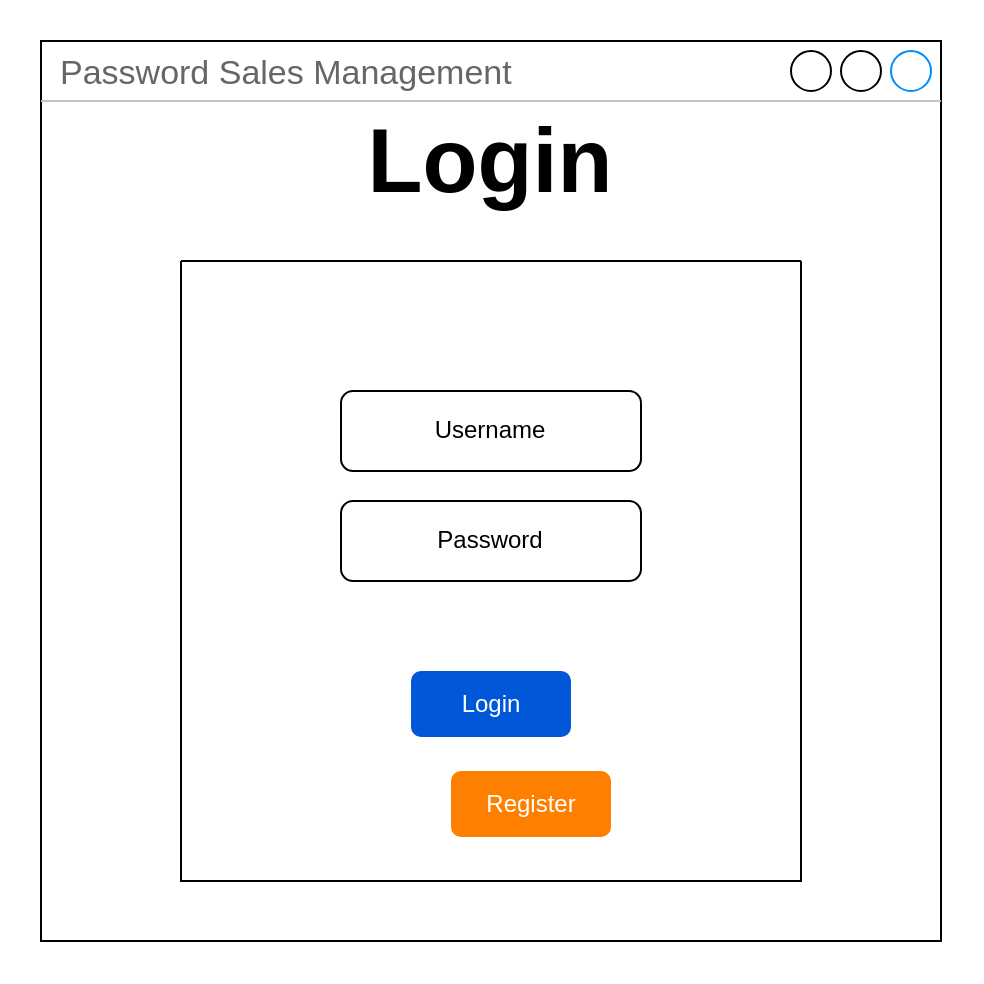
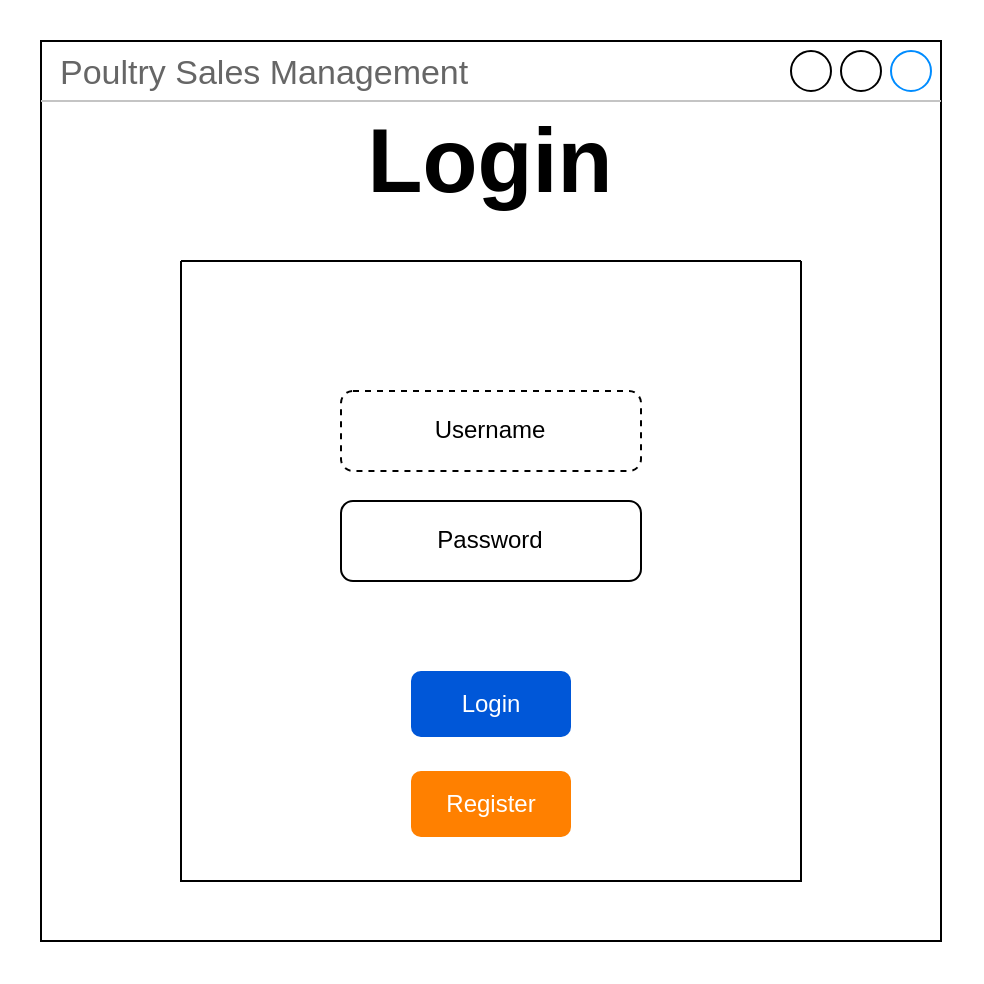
node "Password Sales Management": label "Password Sales Management" -> "Poultry Sales Management"
node "Username": style solid -> dashed
node "Register": moved (531, 804) -> (491, 804)
